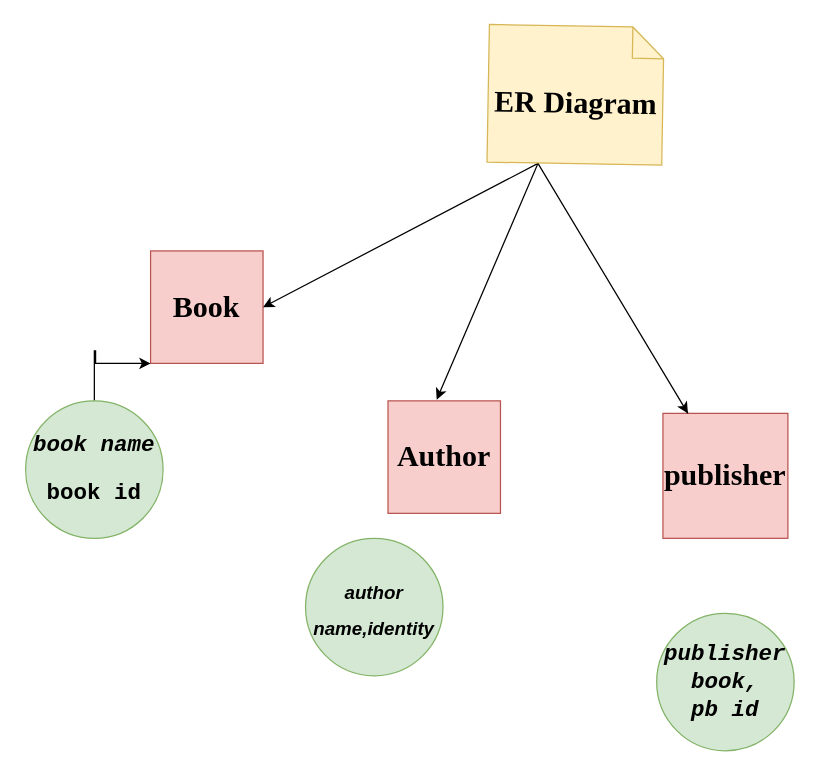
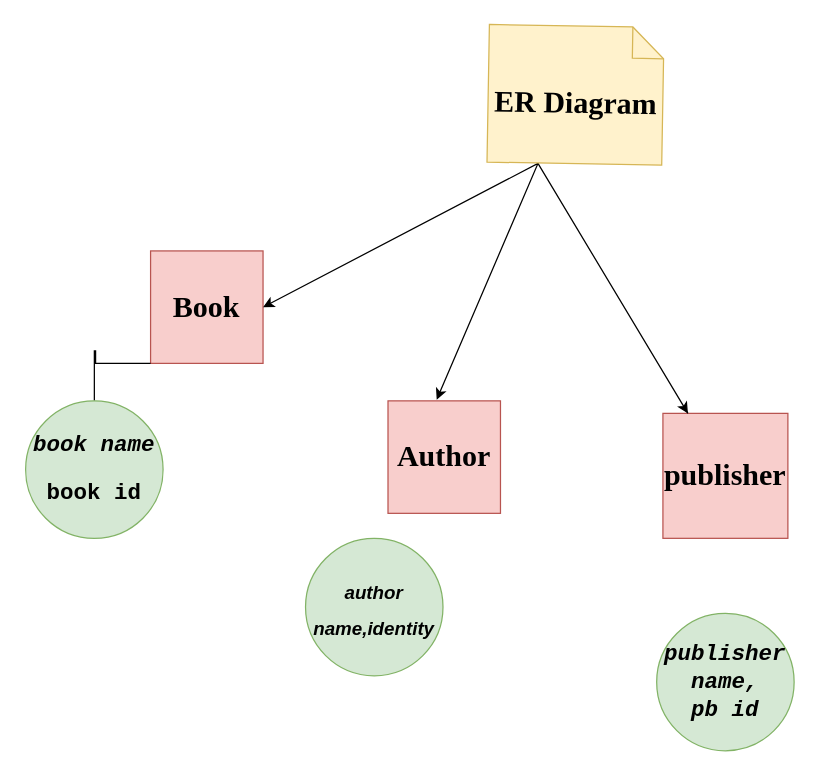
edge "book namebook id" -> "Book": arrowhead classic -> none
node "publisher book, pb id": label "publisher book, pb id" -> "publisher name, pb id"
